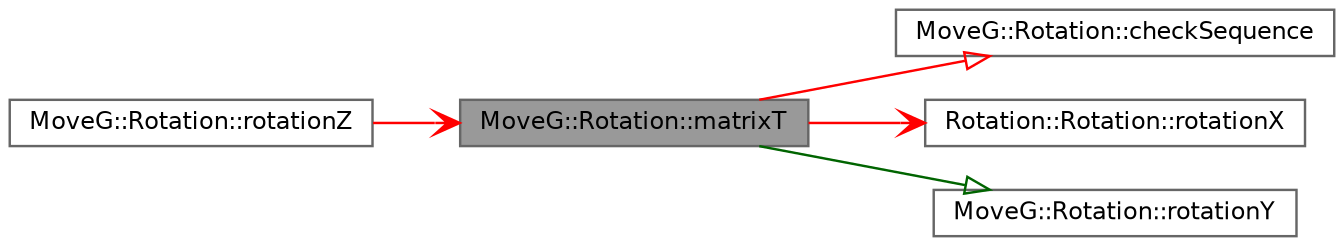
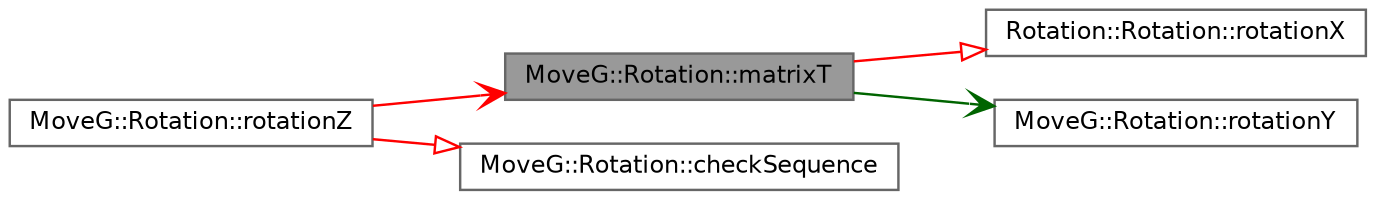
edge "MoveG::Rotation::matrixT" -> "MoveG::Rotation::checkSequence": now "MoveG::Rotation::rotationZ" -> "MoveG::Rotation::checkSequence"
edge "MoveG::Rotation::matrixT" -> "Rotation::Rotation::rotationX": arrowhead vee -> onormal
edge "MoveG::Rotation::matrixT" -> "MoveG::Rotation::rotationY": arrowhead onormal -> vee
